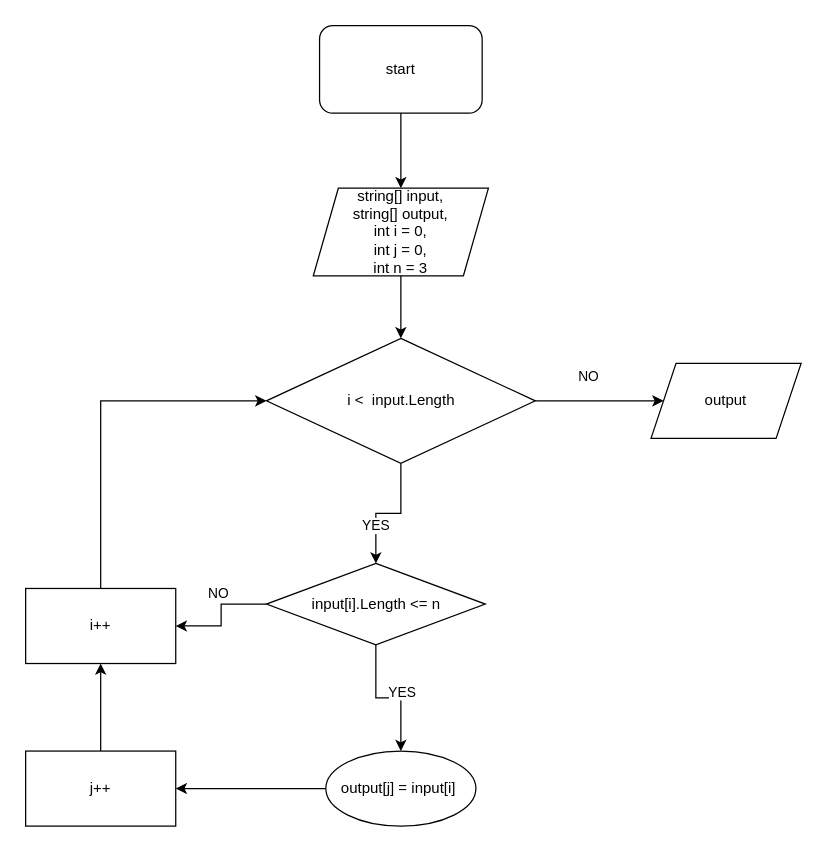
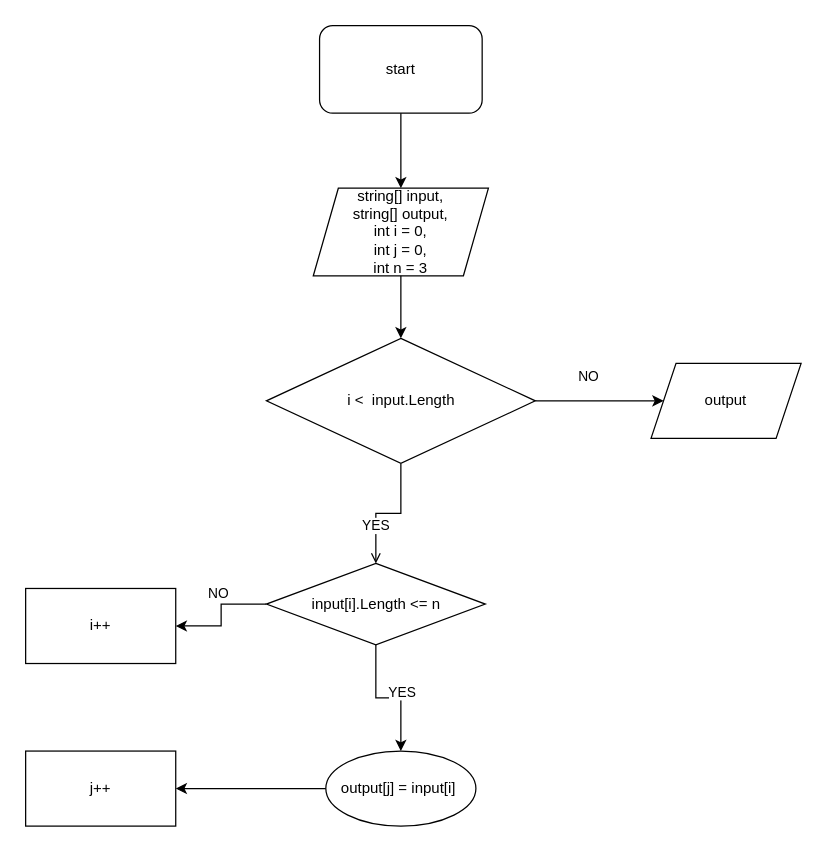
edge "i++" -> "i < input.Length": removed
edge "i < input.Length" -> "input[i].Length <= n": arrowhead classic -> open
edge "j++" -> "i++": removed
